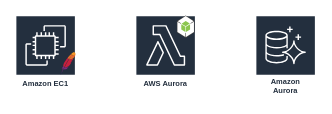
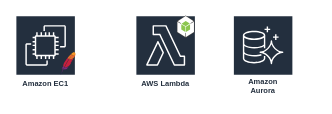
node "Amazon Aurora": moved (285, 57) -> (263, 57)
node "AWS Aurora": label "AWS Aurora" -> "AWS Lambda"
